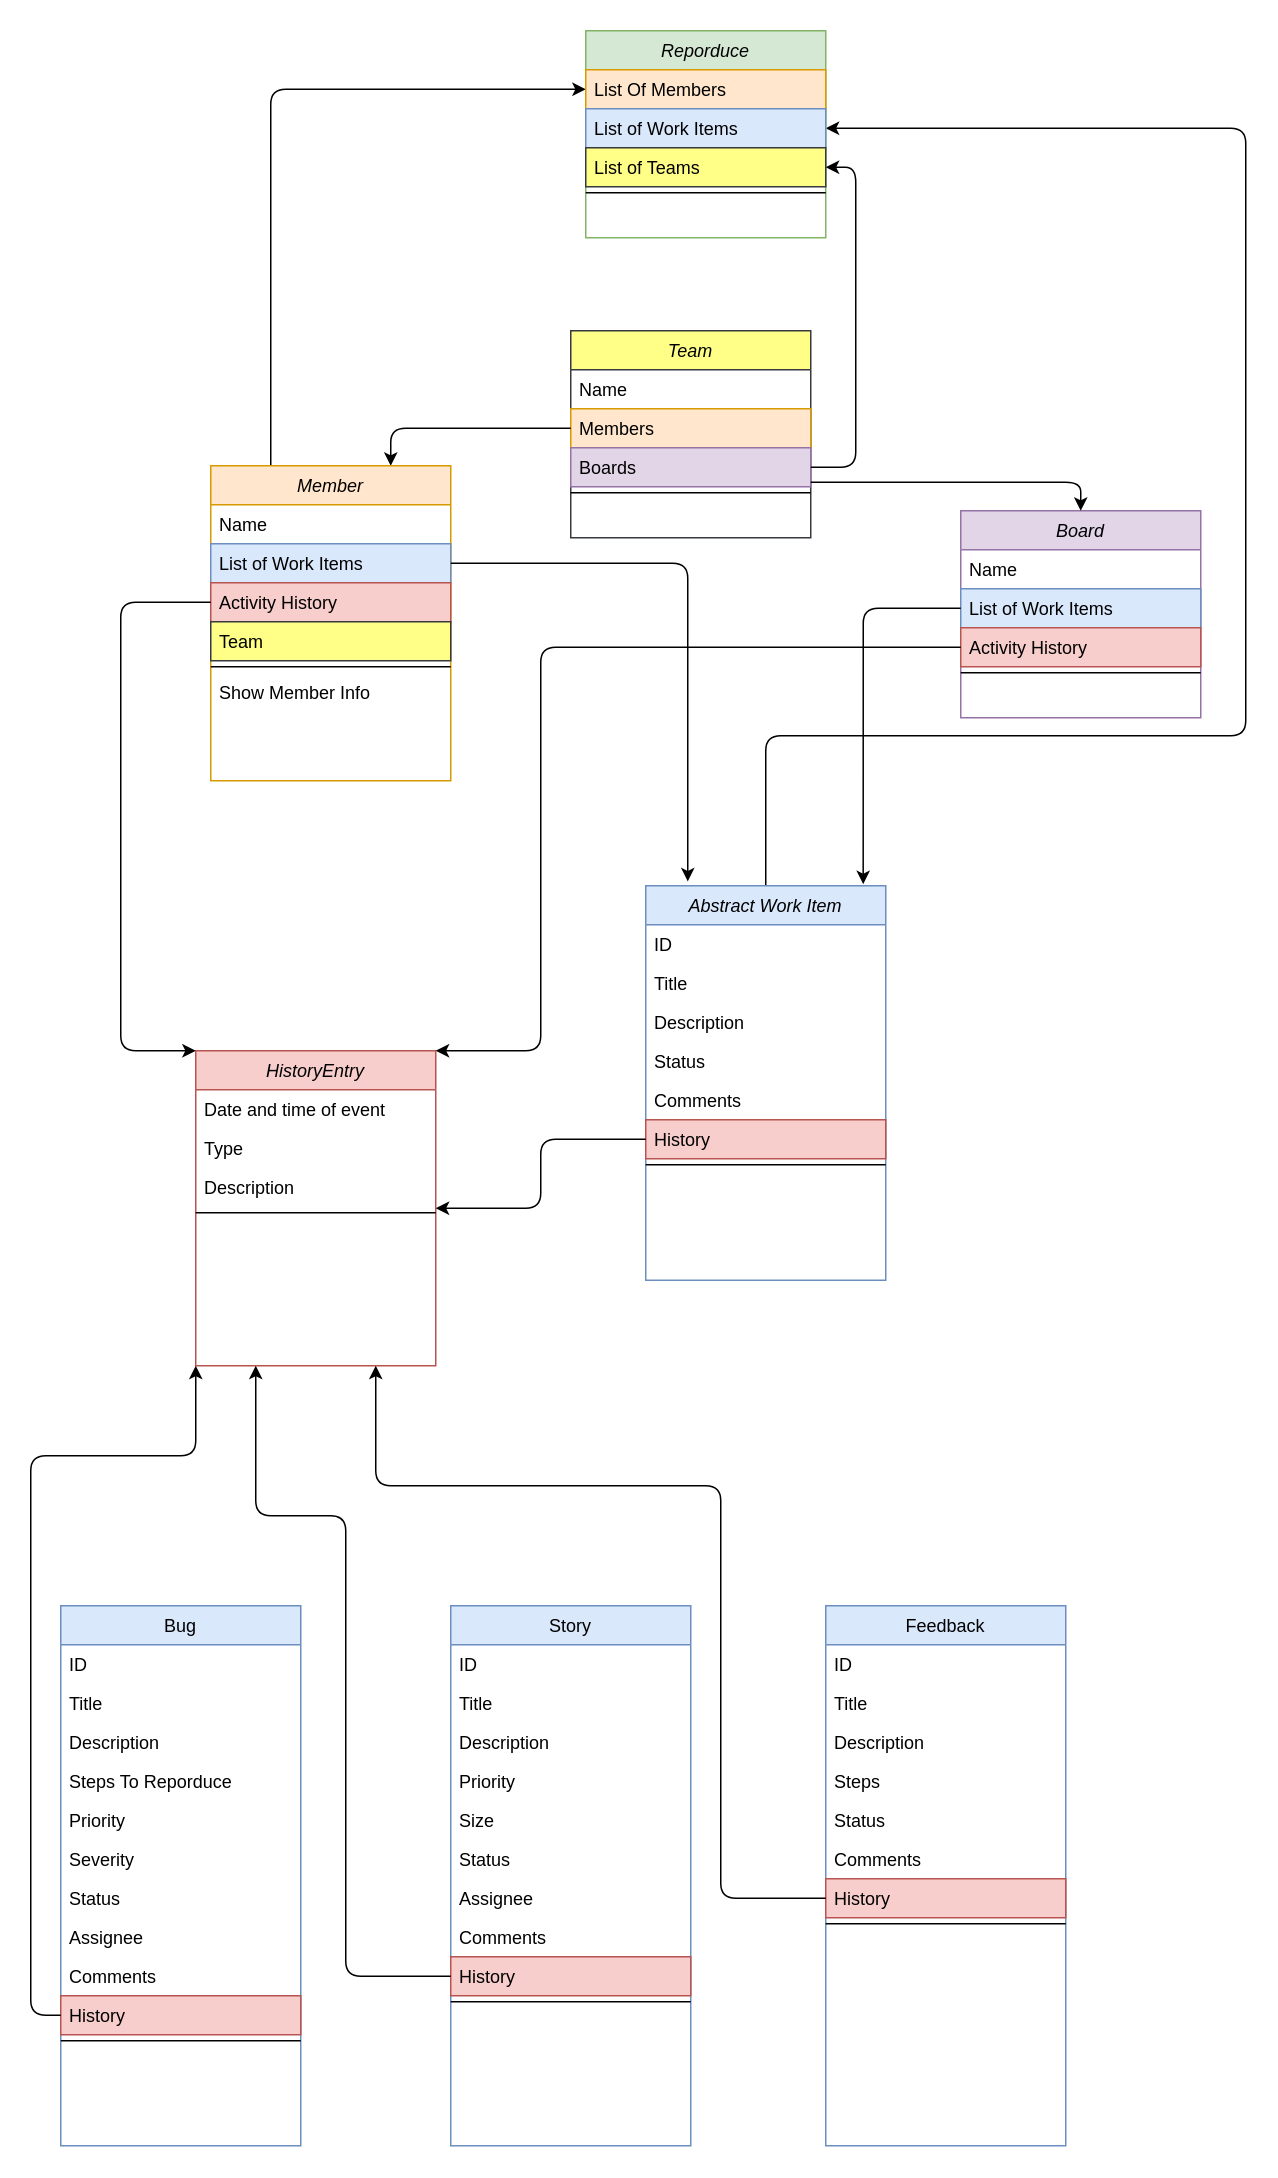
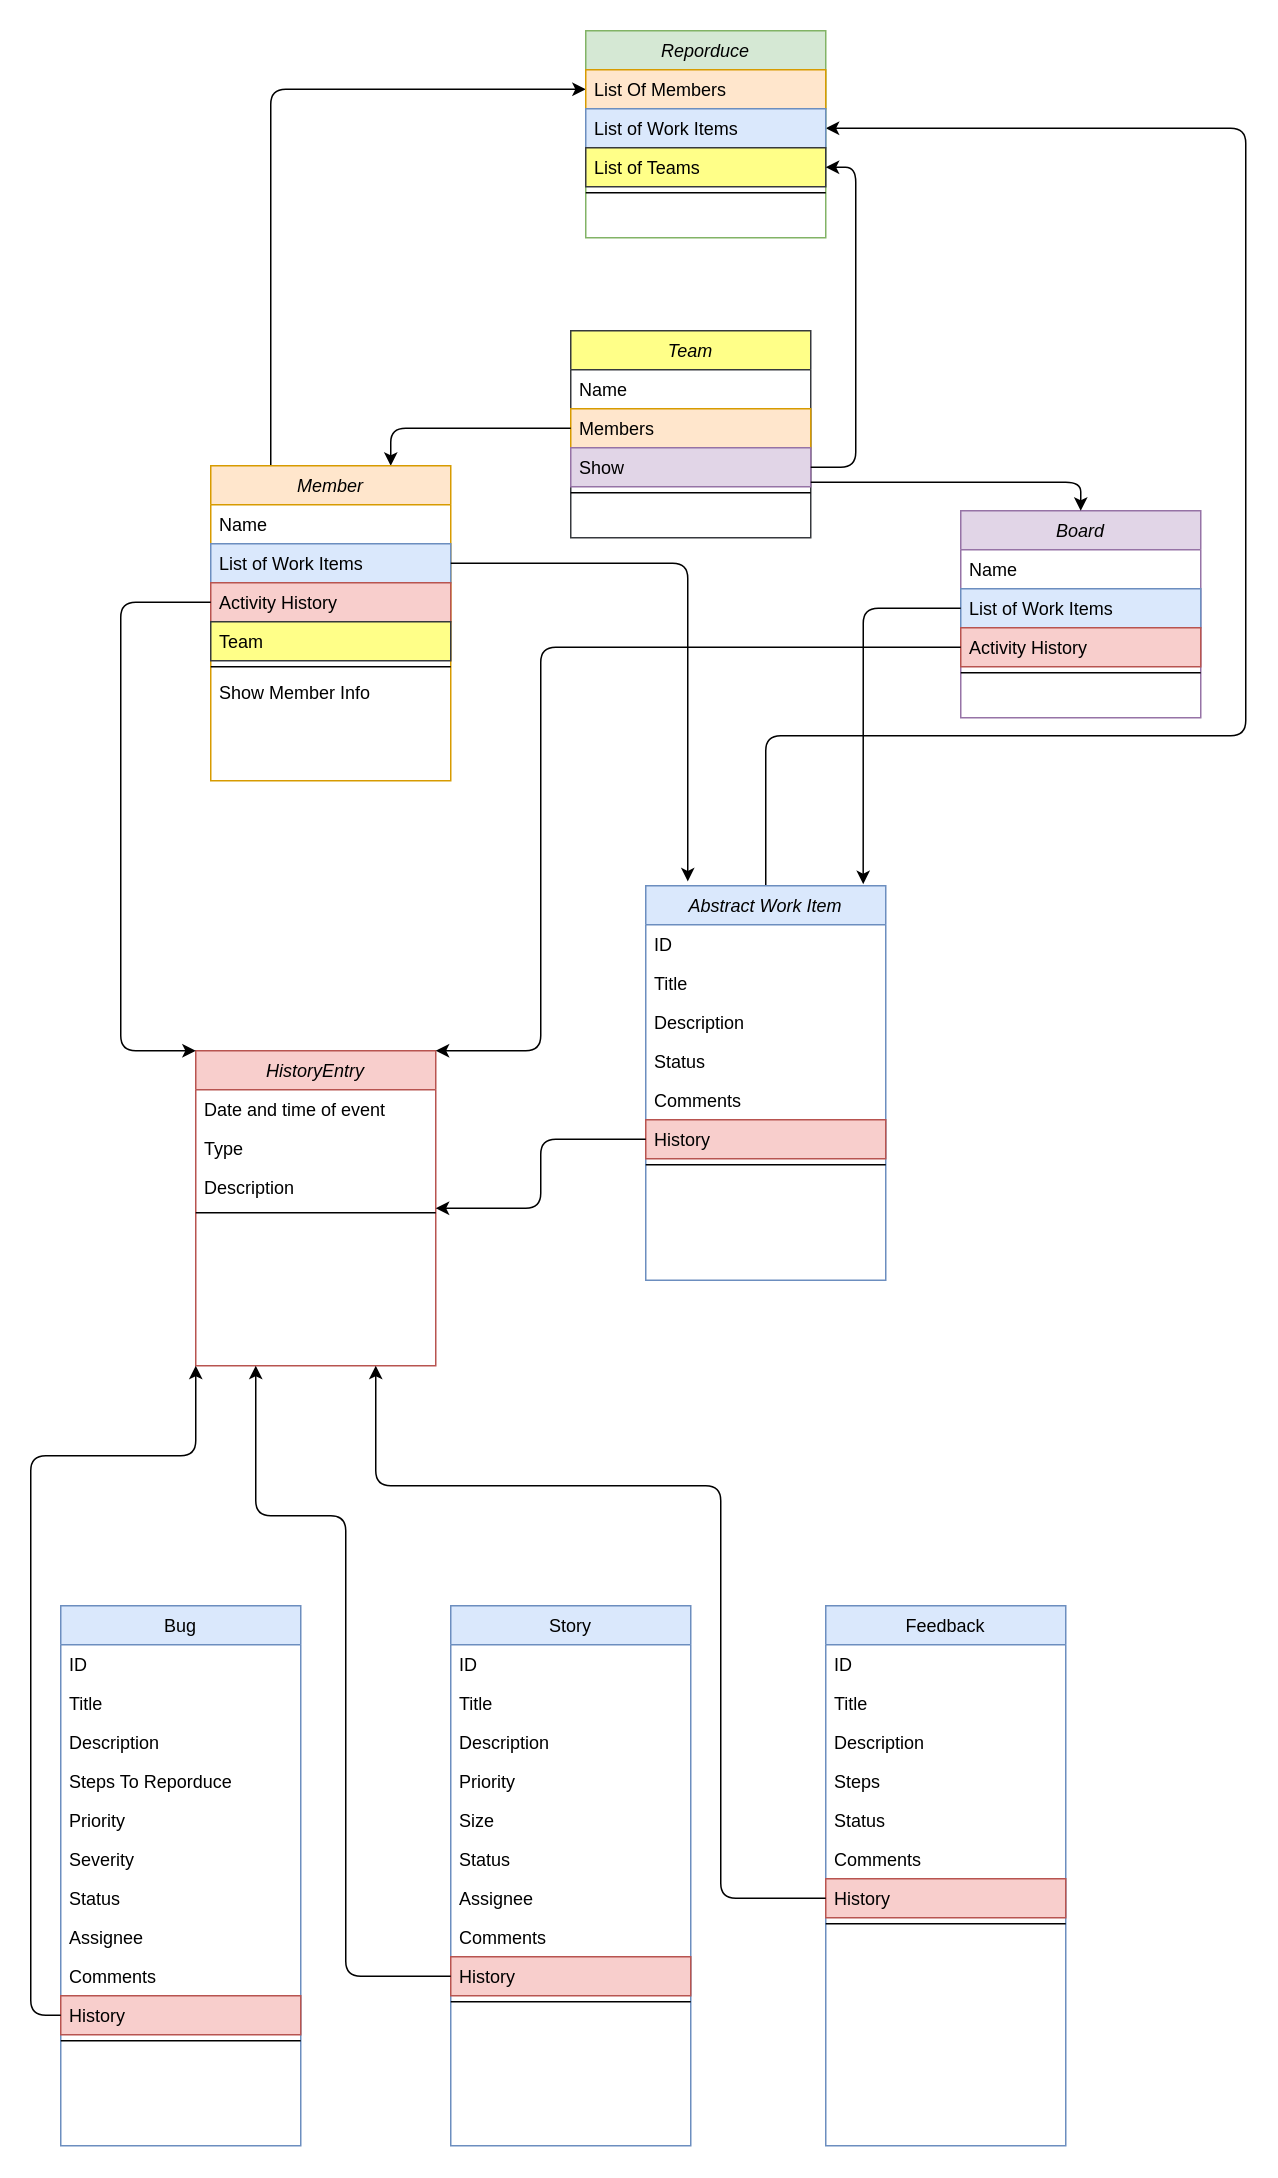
node "Boards": label "Boards" -> "Show"
